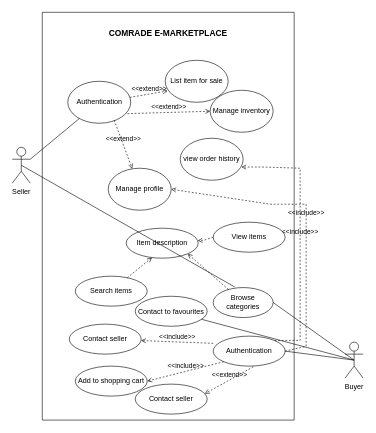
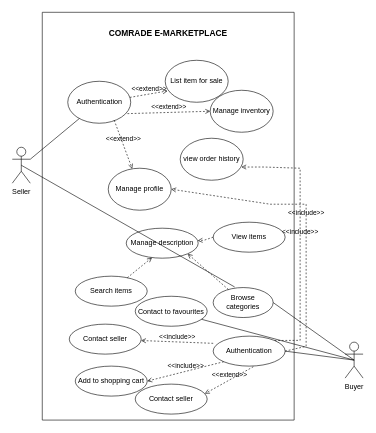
node "Item description": label "Item description" -> "Manage description"
